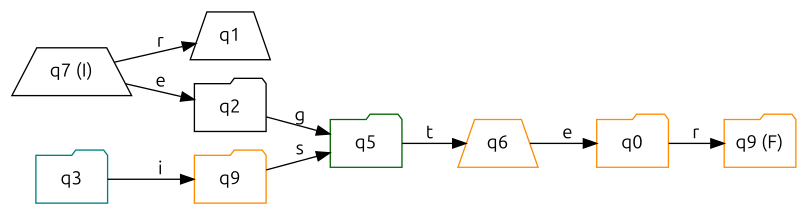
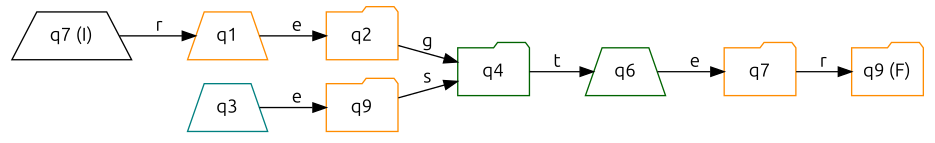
node "q1": color black -> darkorange
edge "q7 (I)" -> "q2": now "q1" -> "q2"
node "q2": color black -> darkorange
node "q5": label "q5" -> "q4"
node "q6": color darkorange -> darkgreen
node "q0": label "q0" -> "q7"
edge "q3" -> "q9": label "i" -> "e"
node "q3": shape folder -> trapezium
